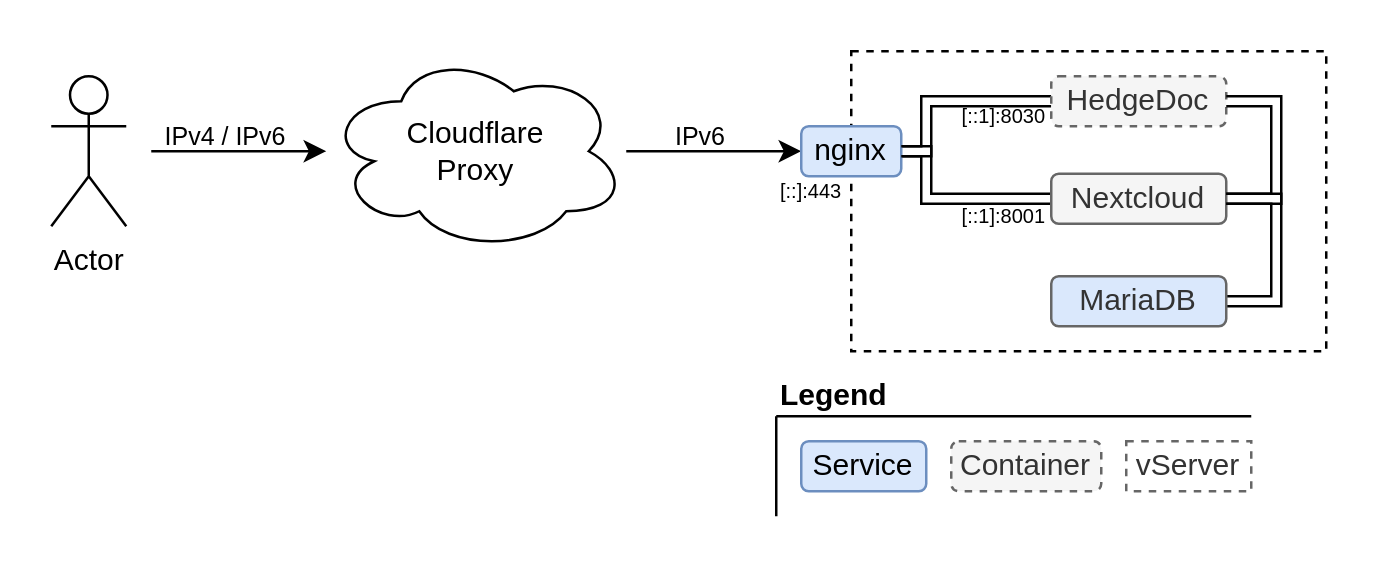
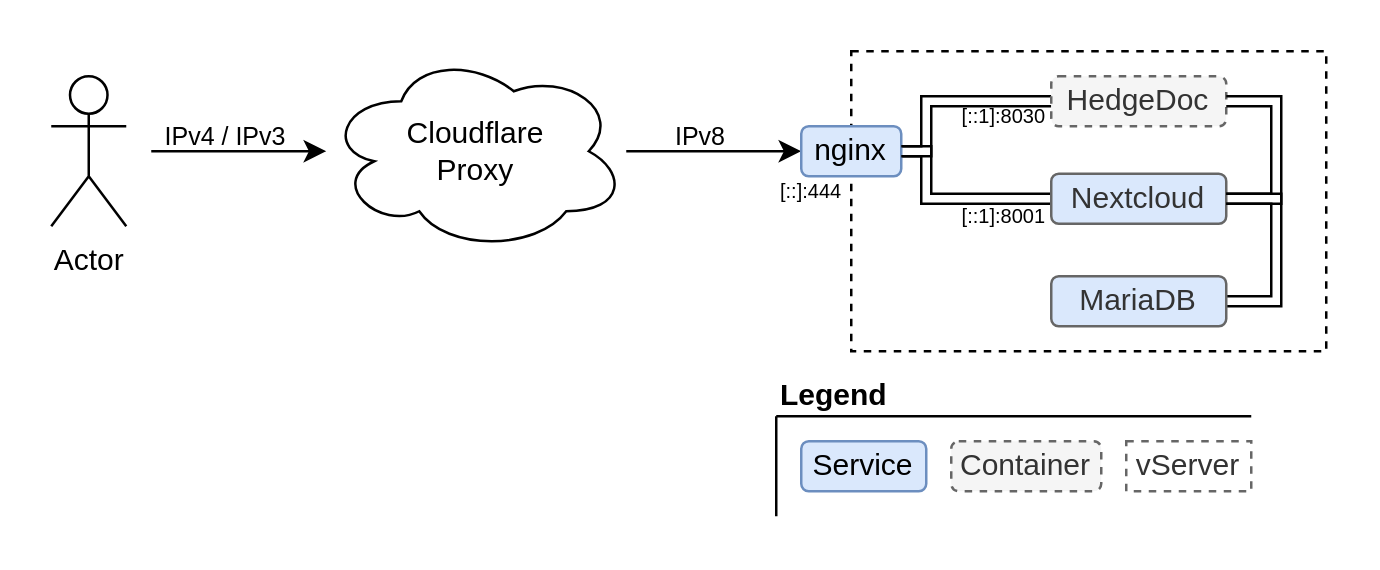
node "IPv4 / IPv6": label "IPv4 / IPv6" -> "IPv4 / IPv3"
node "IPv6": label "IPv6" -> "IPv8"
node "[::]:443": label "[::]:443" -> "[::]:444"
node "Nextcloud": fillcolor #f5f5f5 -> #dae8fc
